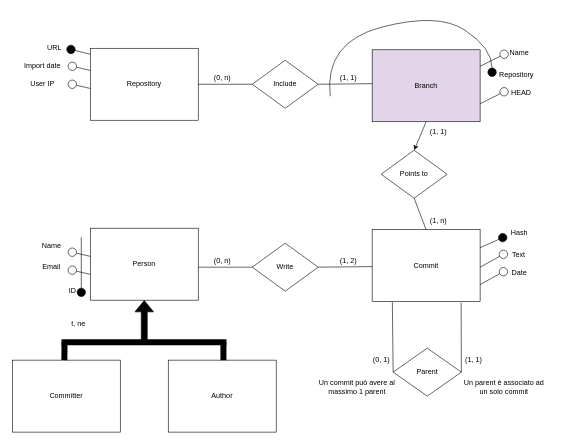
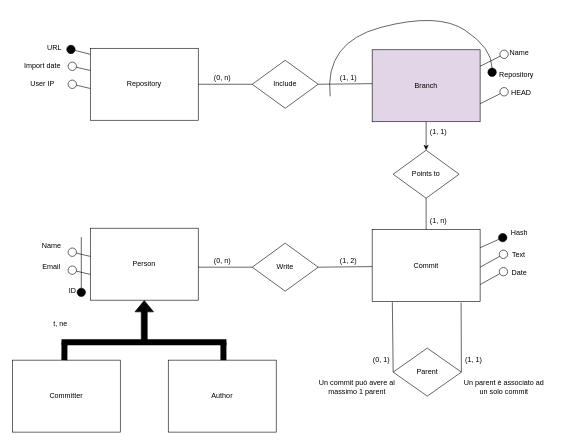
node "Points to": moved (414, 174) -> (426, 174)
node "t, ne": moved (78, 324) -> (60, 324)
